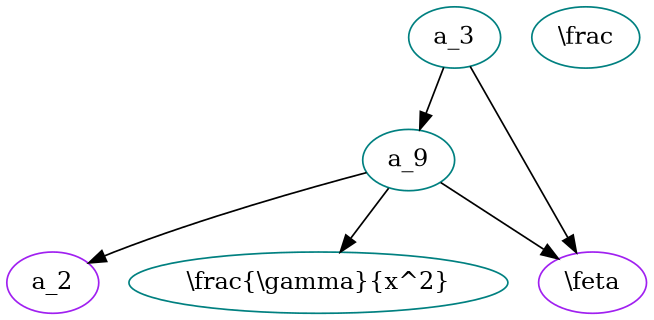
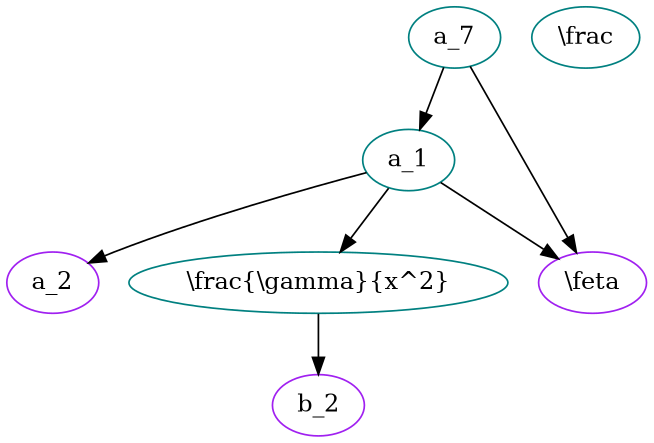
node "a_3": label "a_3" -> "a_7"
node "a_9": label "a_9" -> "a_1"
node "b_2": added
